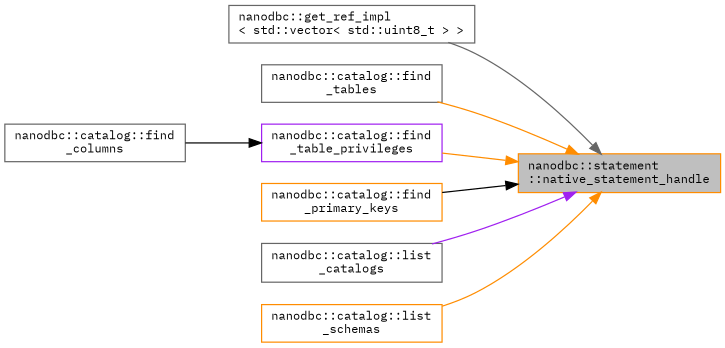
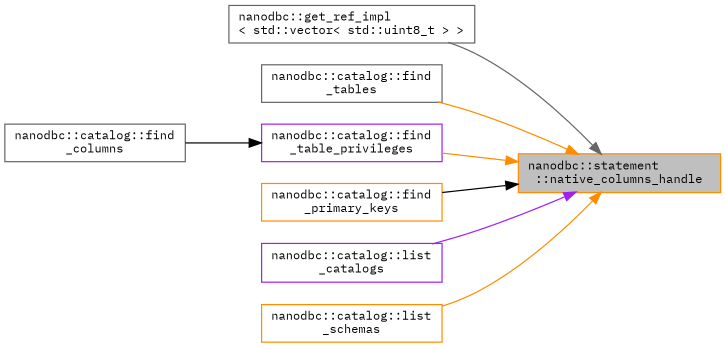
node "nanodbc::statement ::native_statement_handle": label "nanodbc::statement ::native_statement_handle" -> "nanodbc::statement ::native_columns_handle"
node "nanodbc::catalog::list _catalogs": color gray40 -> purple
